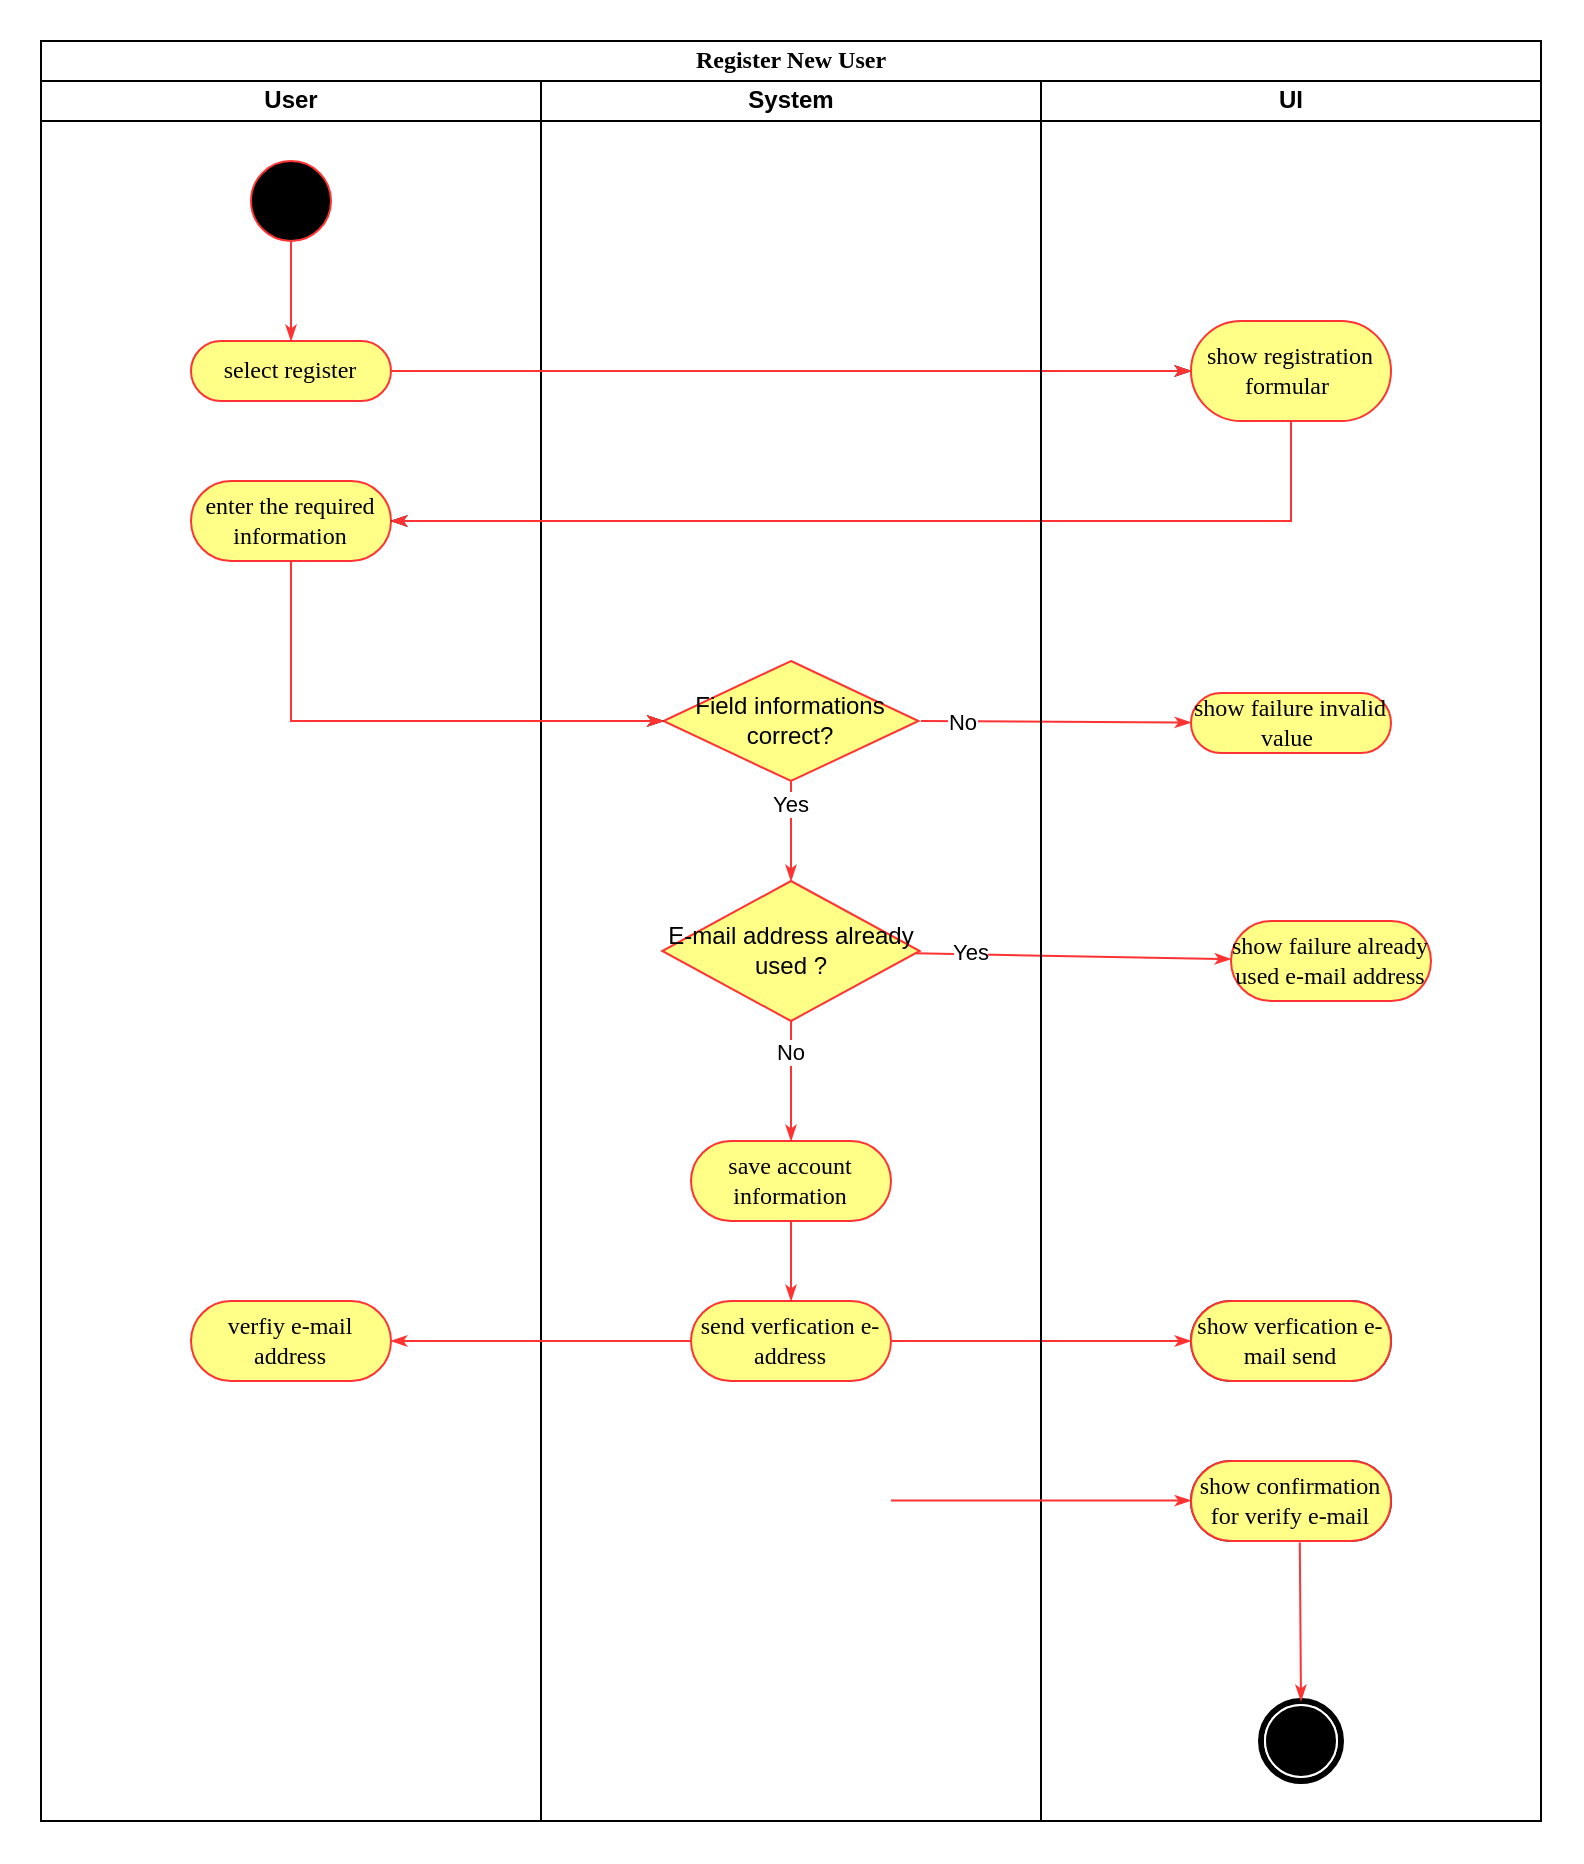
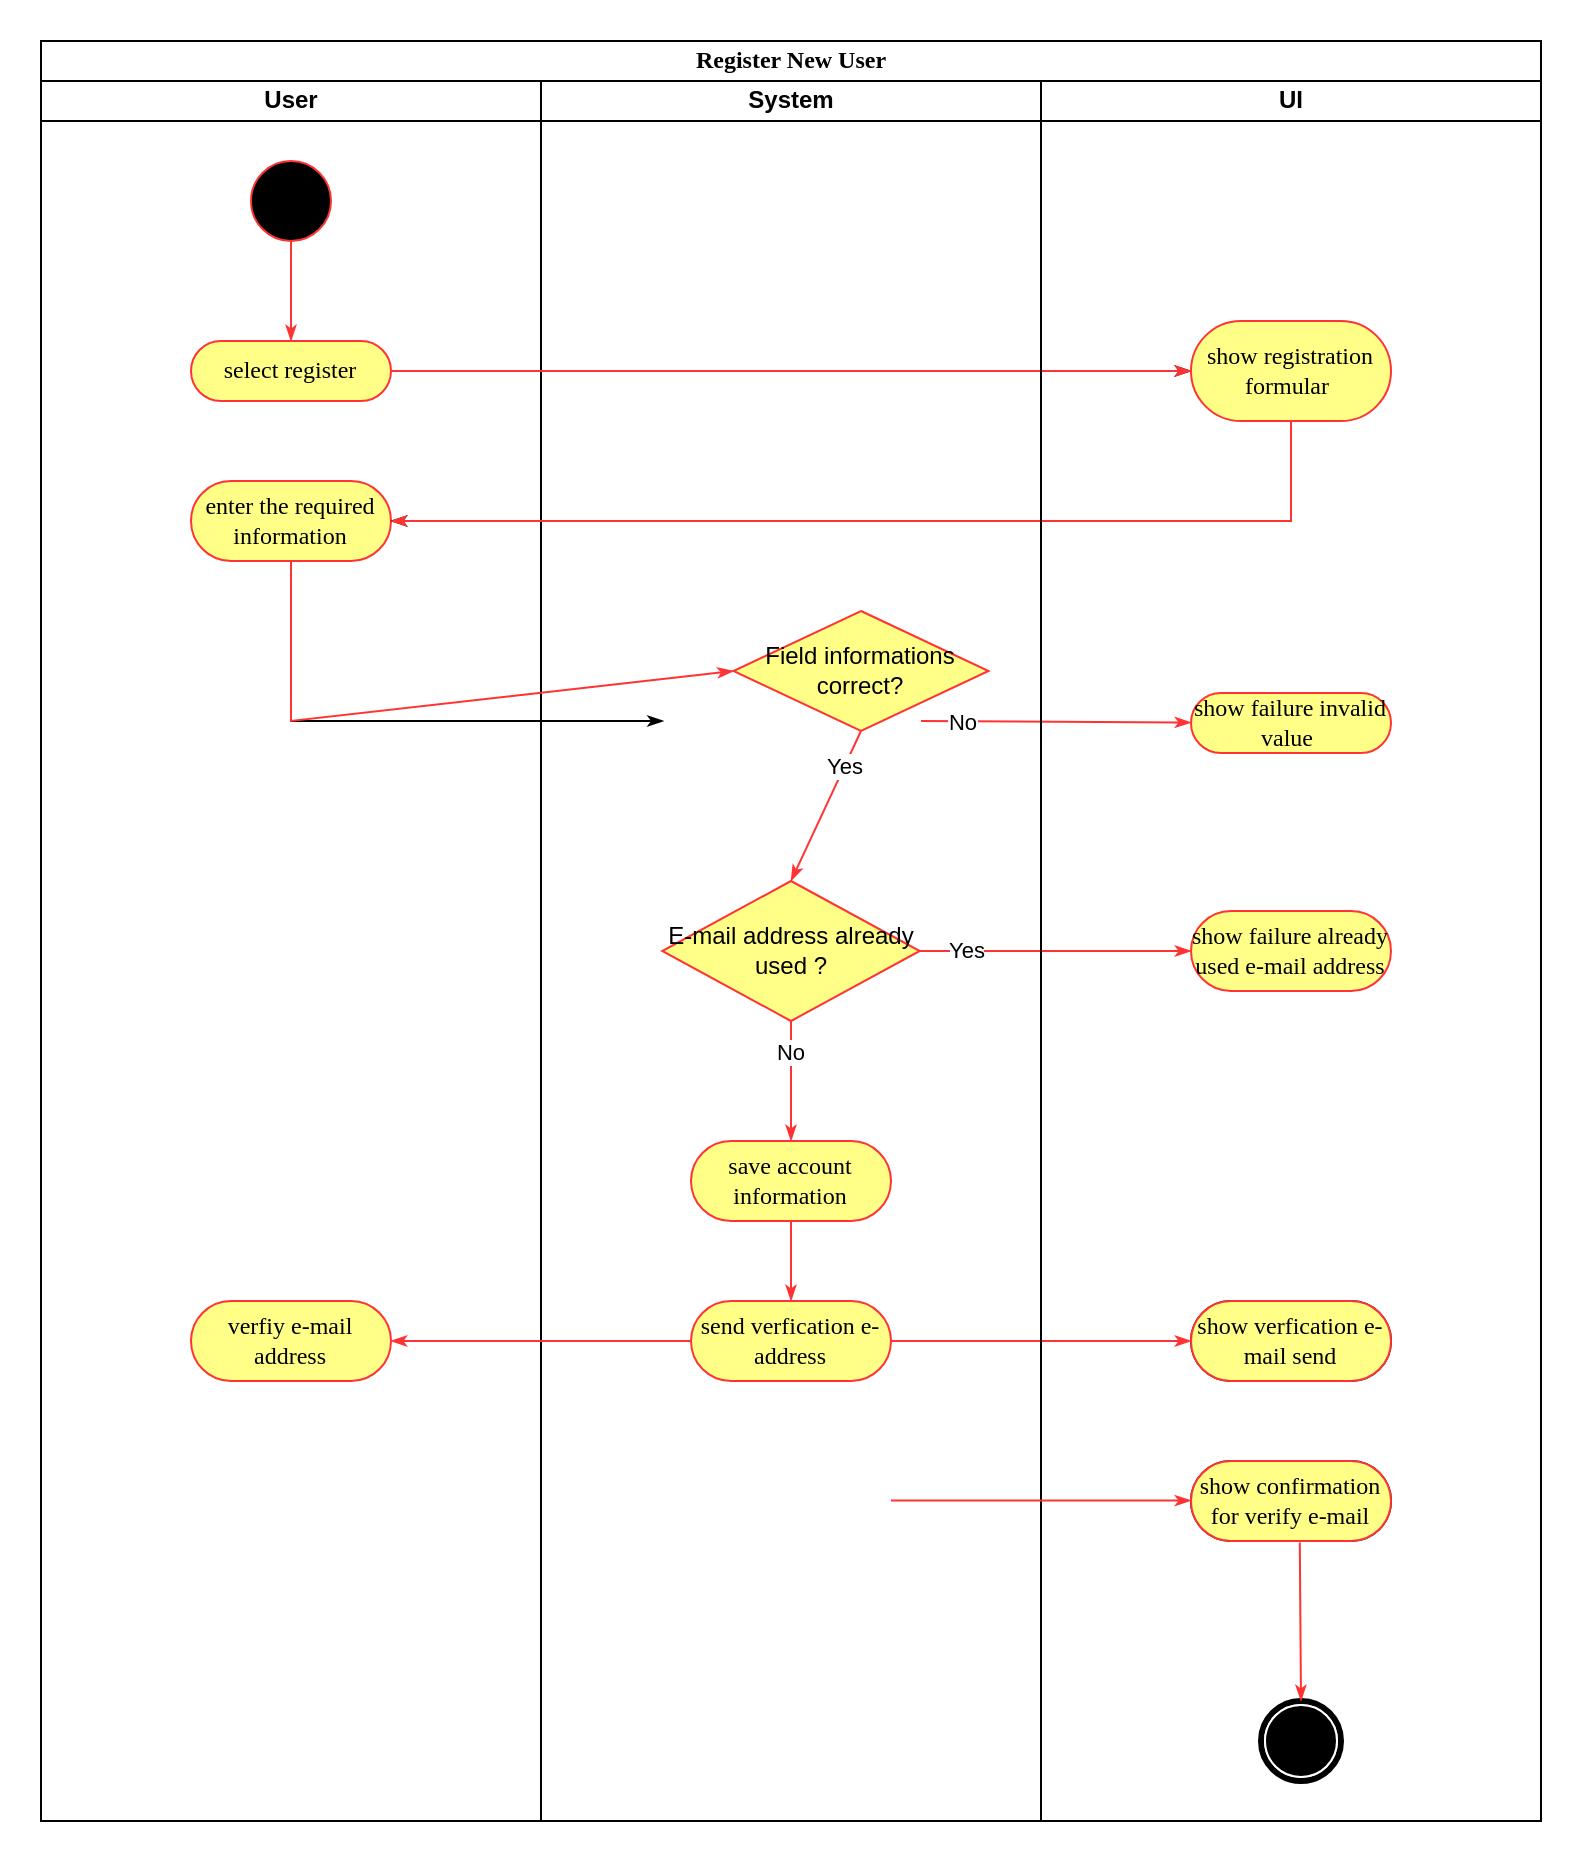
node "Field informations correct?": moved (791, 721) -> (861, 671)
node "show failure already used e-mail address": moved (1331, 961) -> (1291, 951)
